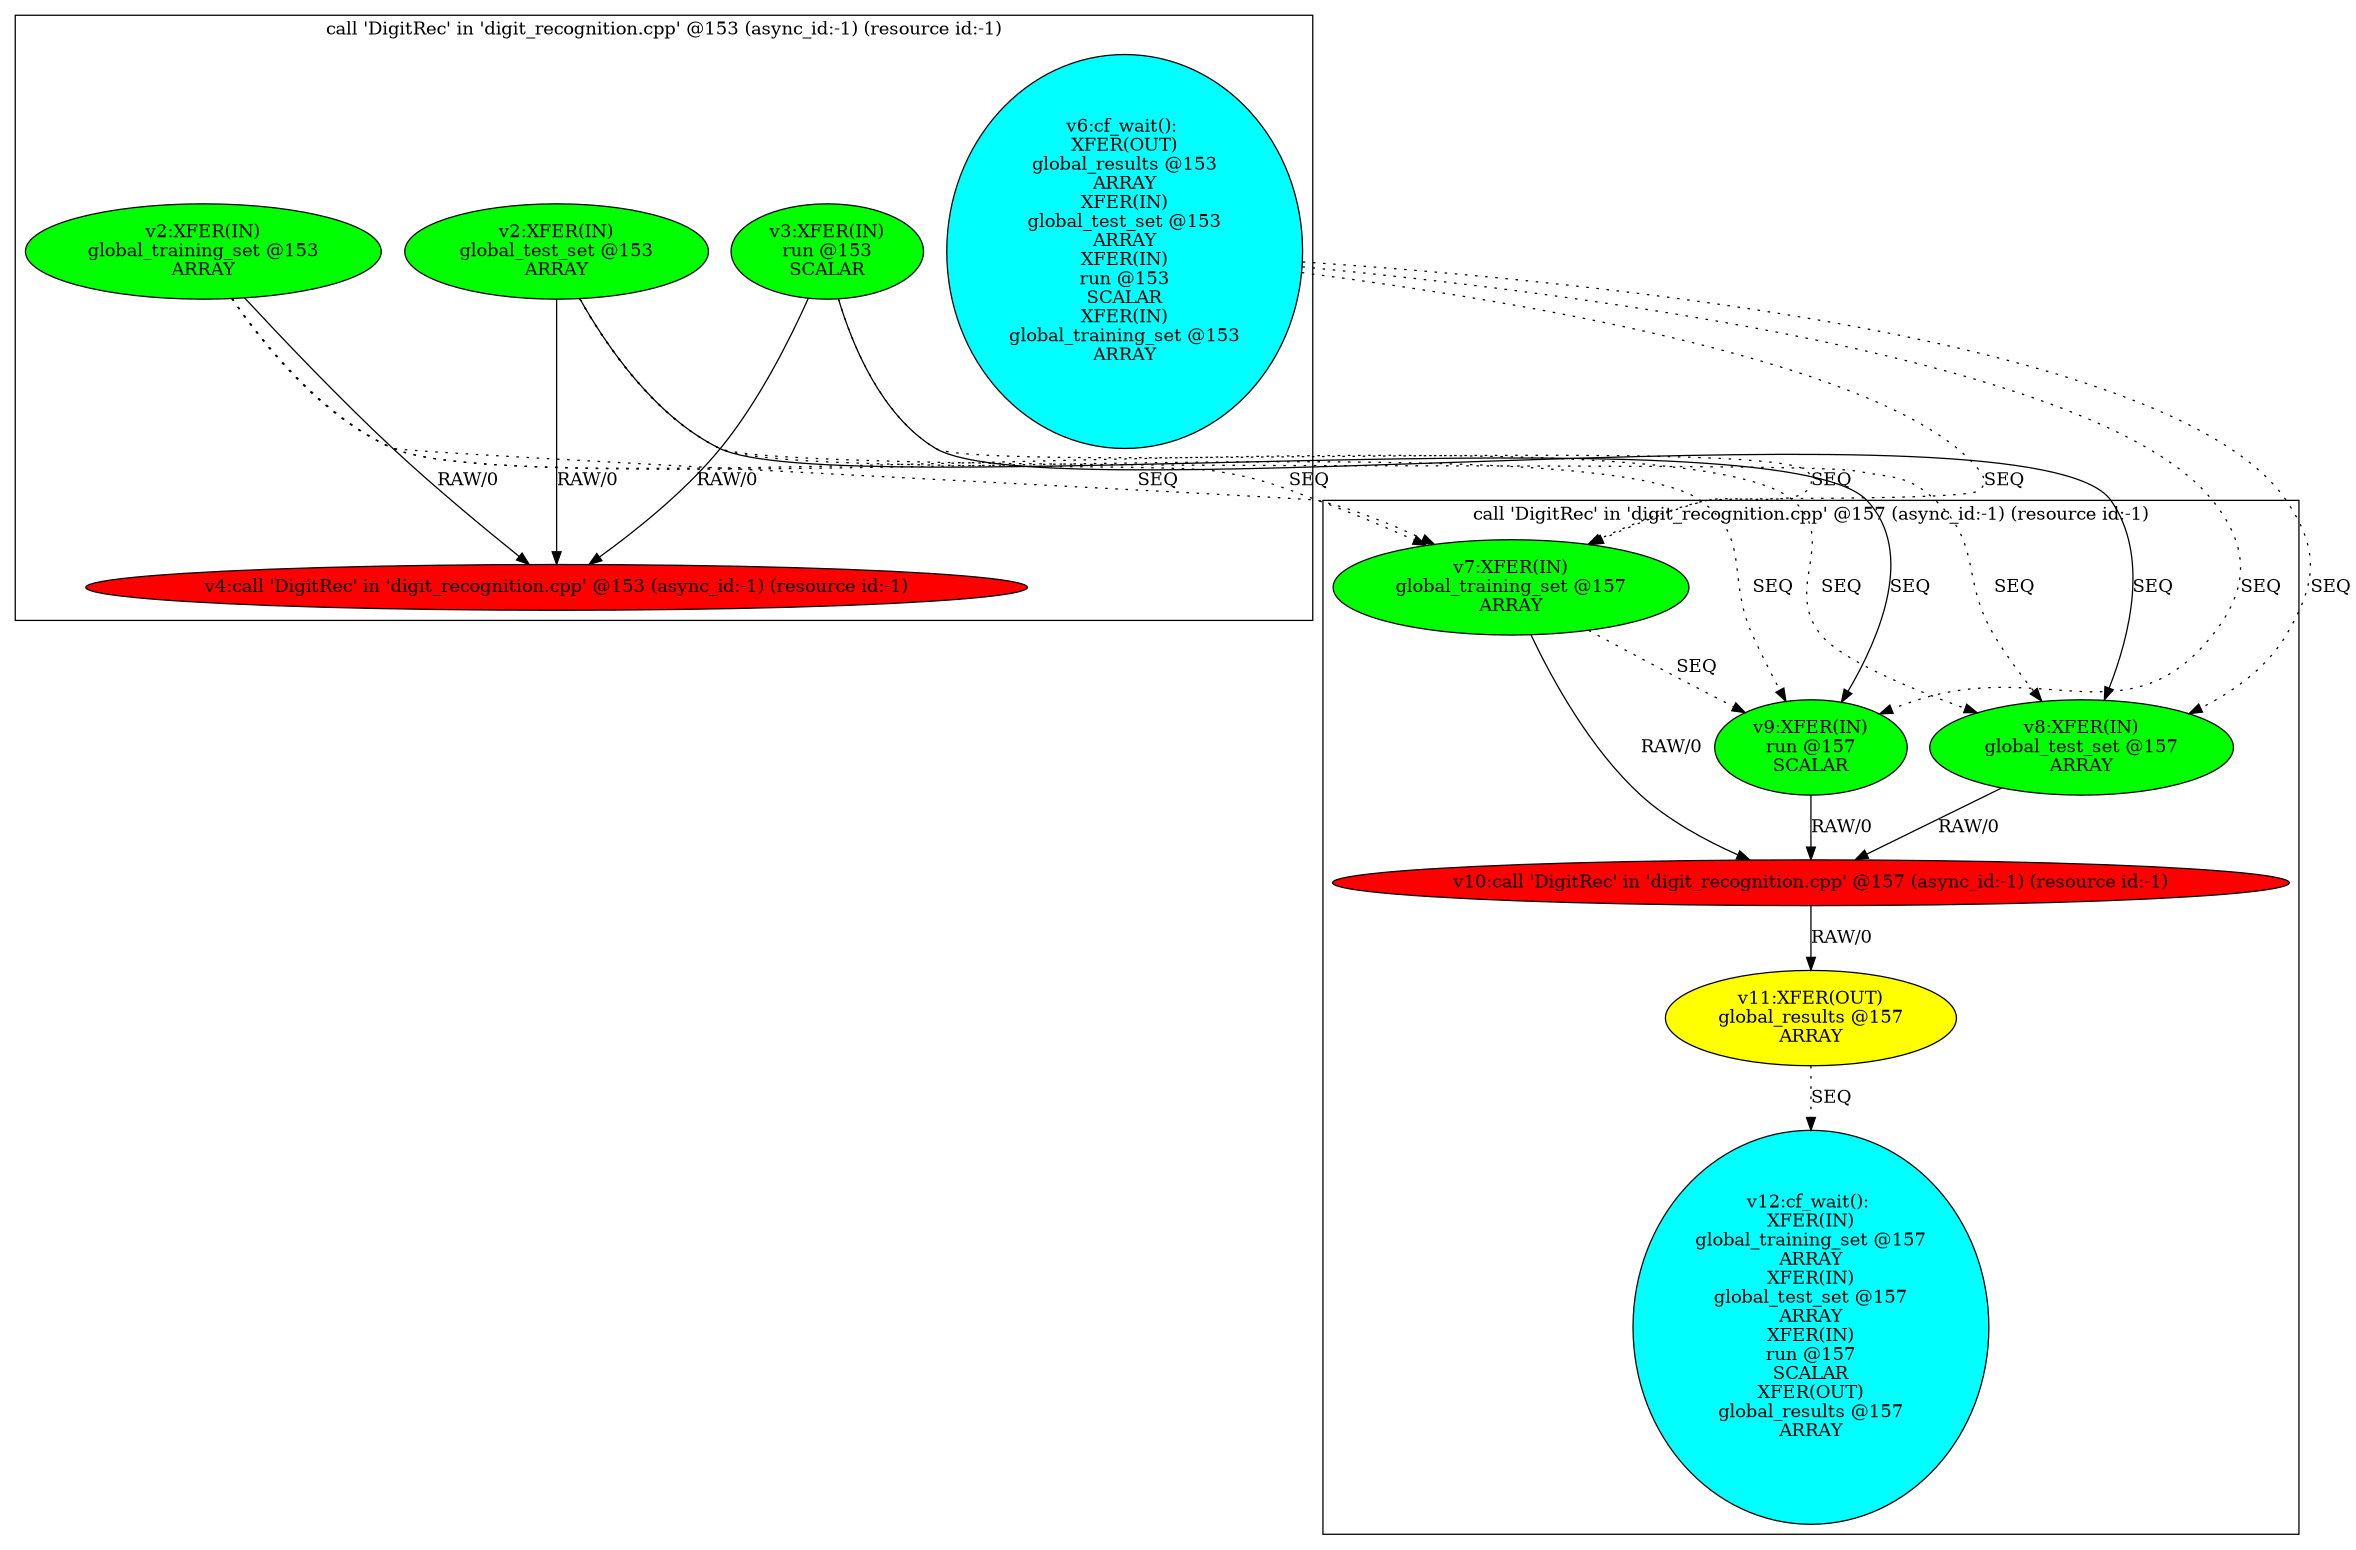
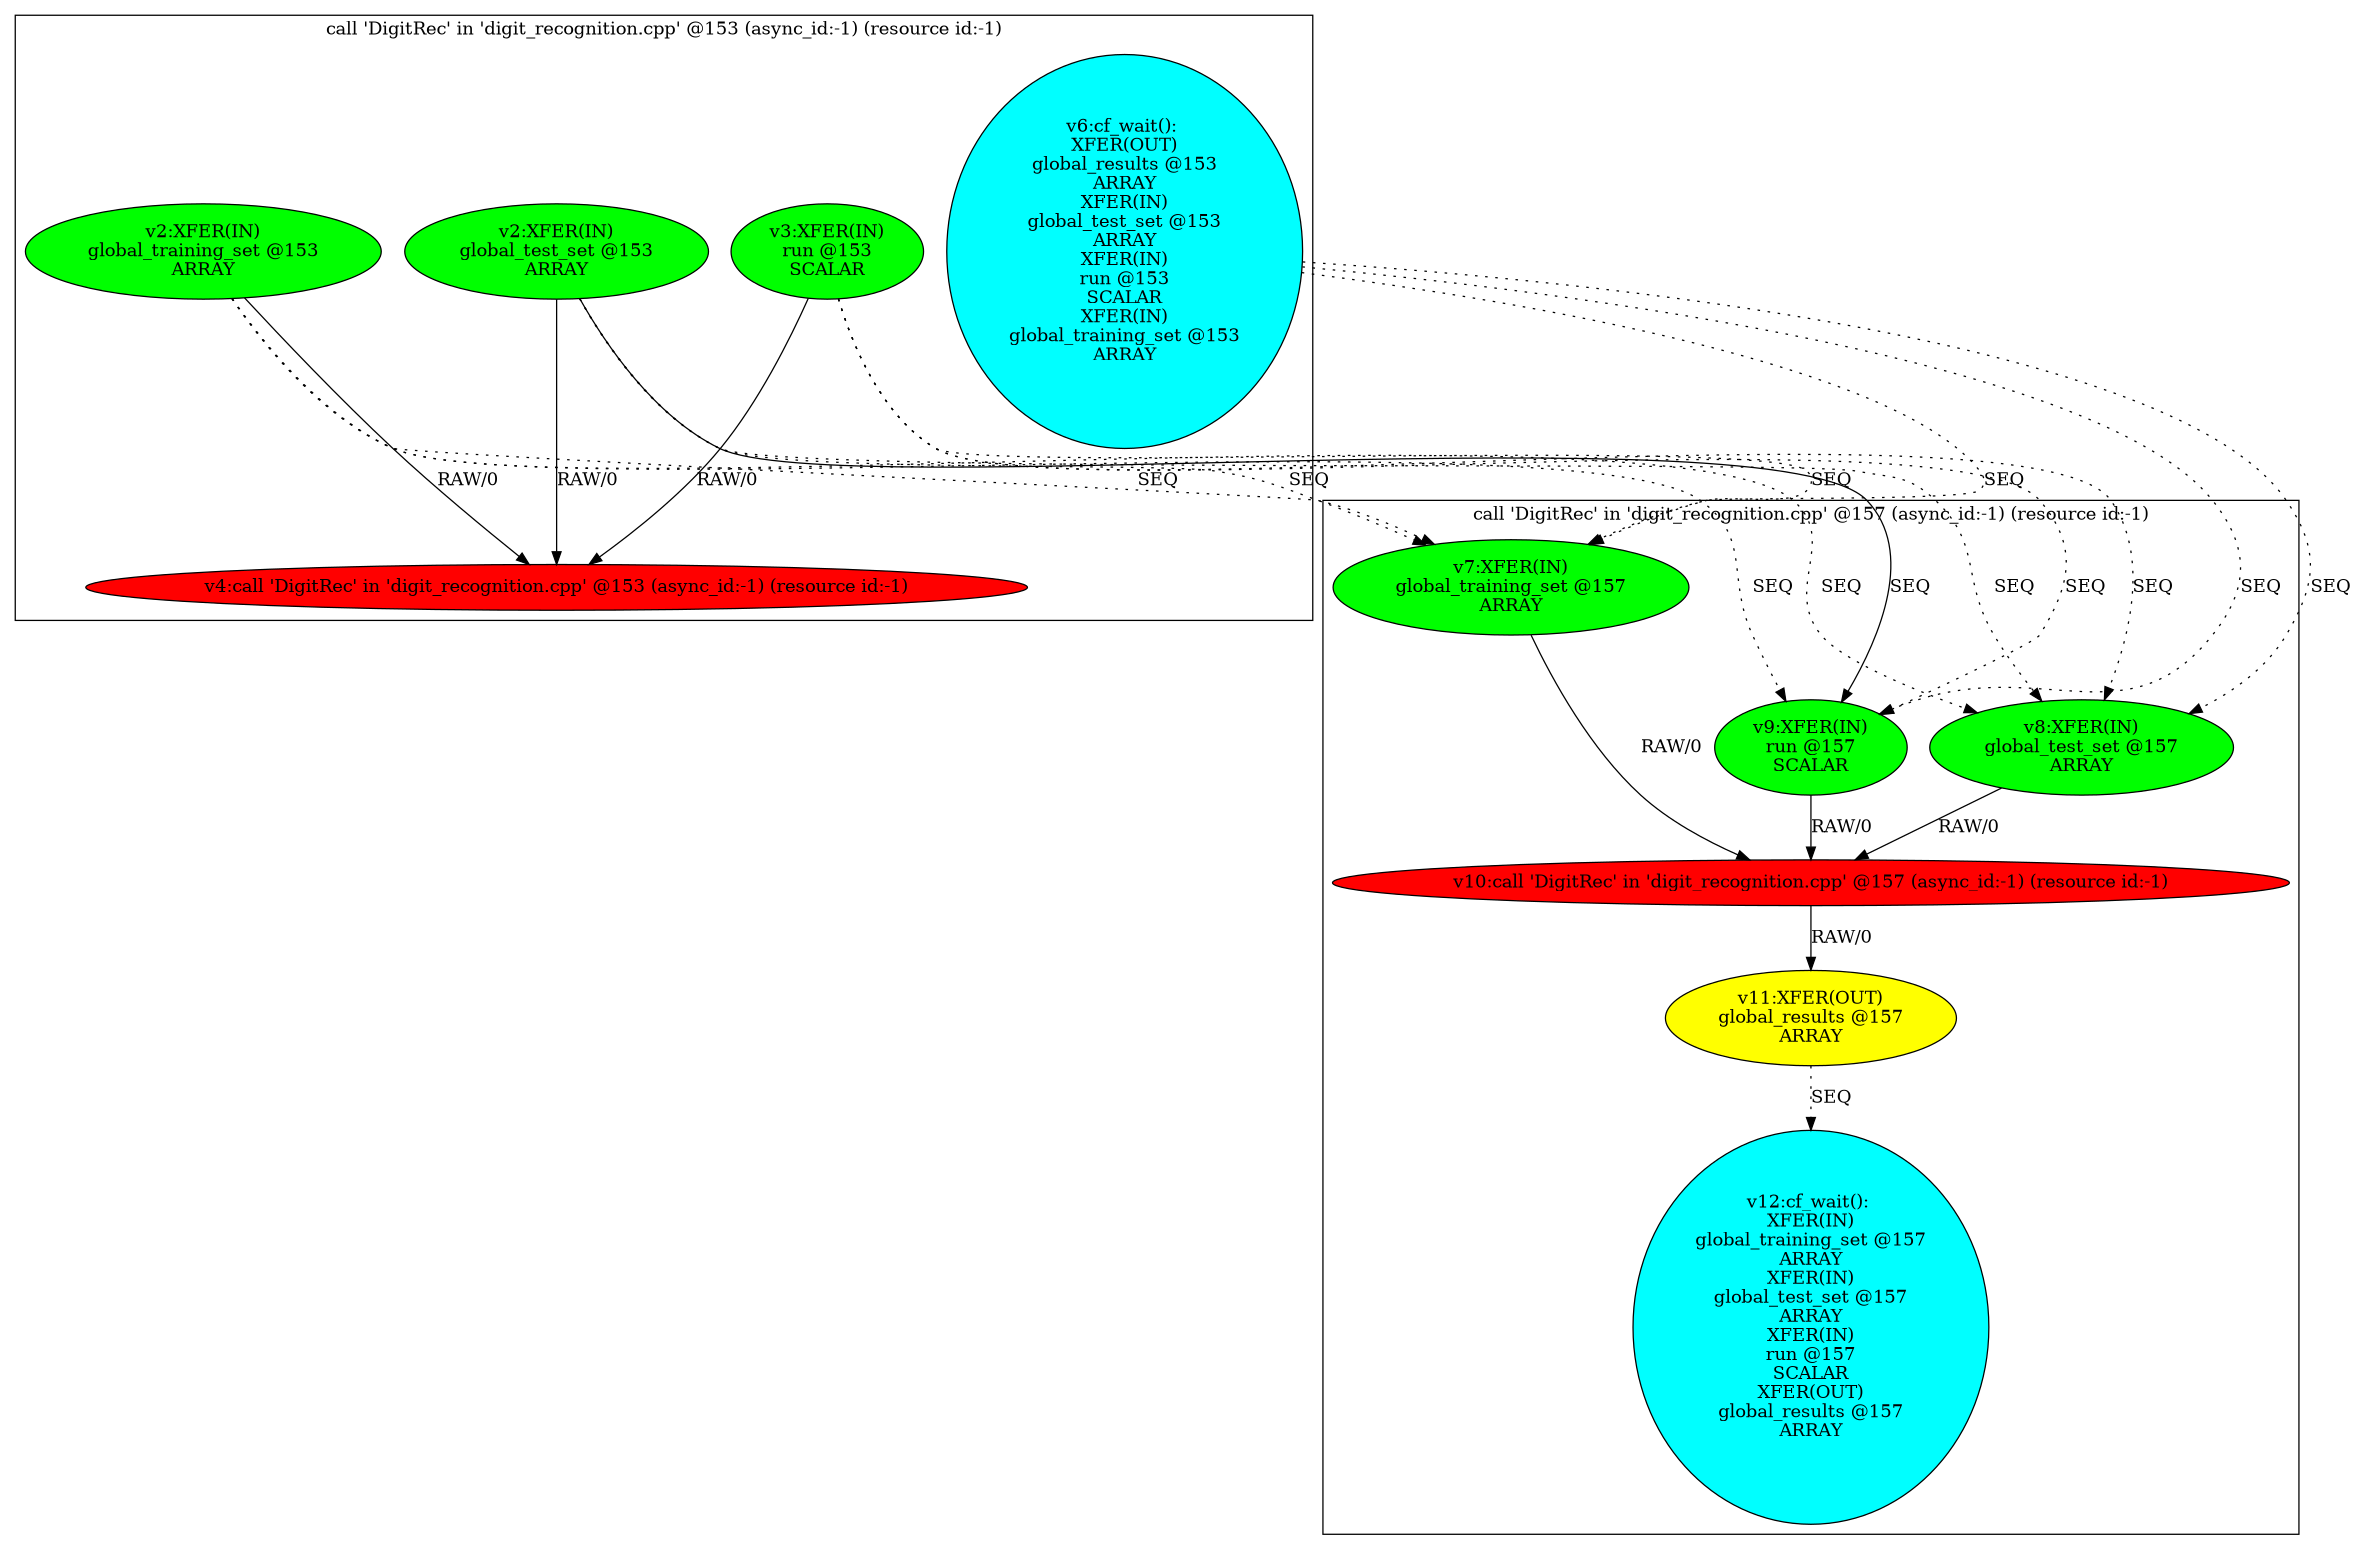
edge "v3:XFER(IN) run @153 SCALAR" -> "v8:XFER(IN) global_test_set @157 ARRAY": style solid -> dotted
edge "v7:XFER(IN) global_training_set @157 ARRAY" -> "v9:XFER(IN) run @157 SCALAR": now "v3:XFER(IN) run @153 SCALAR" -> "v9:XFER(IN) run @157 SCALAR"
